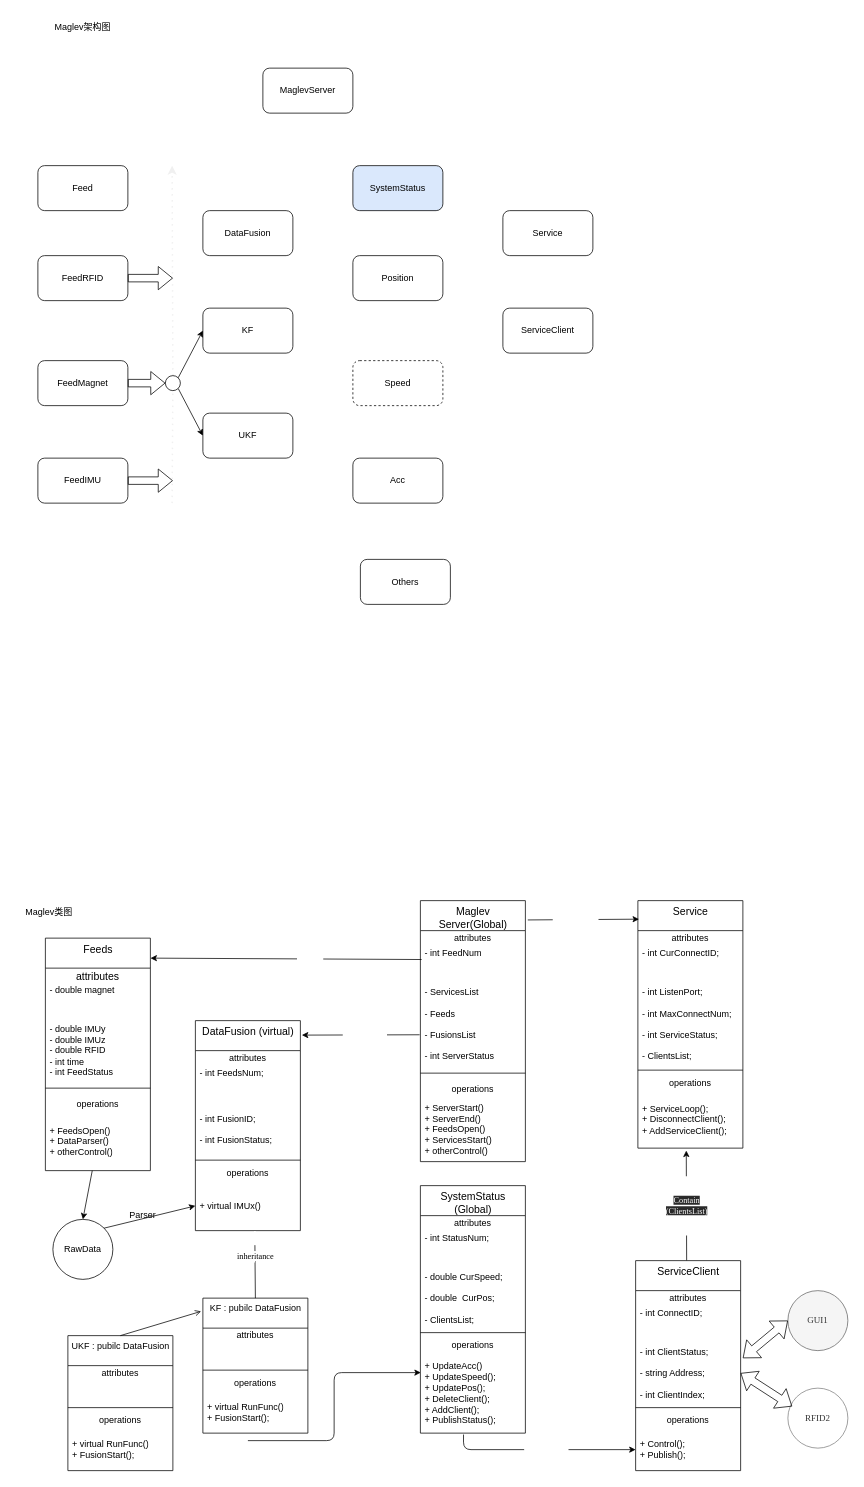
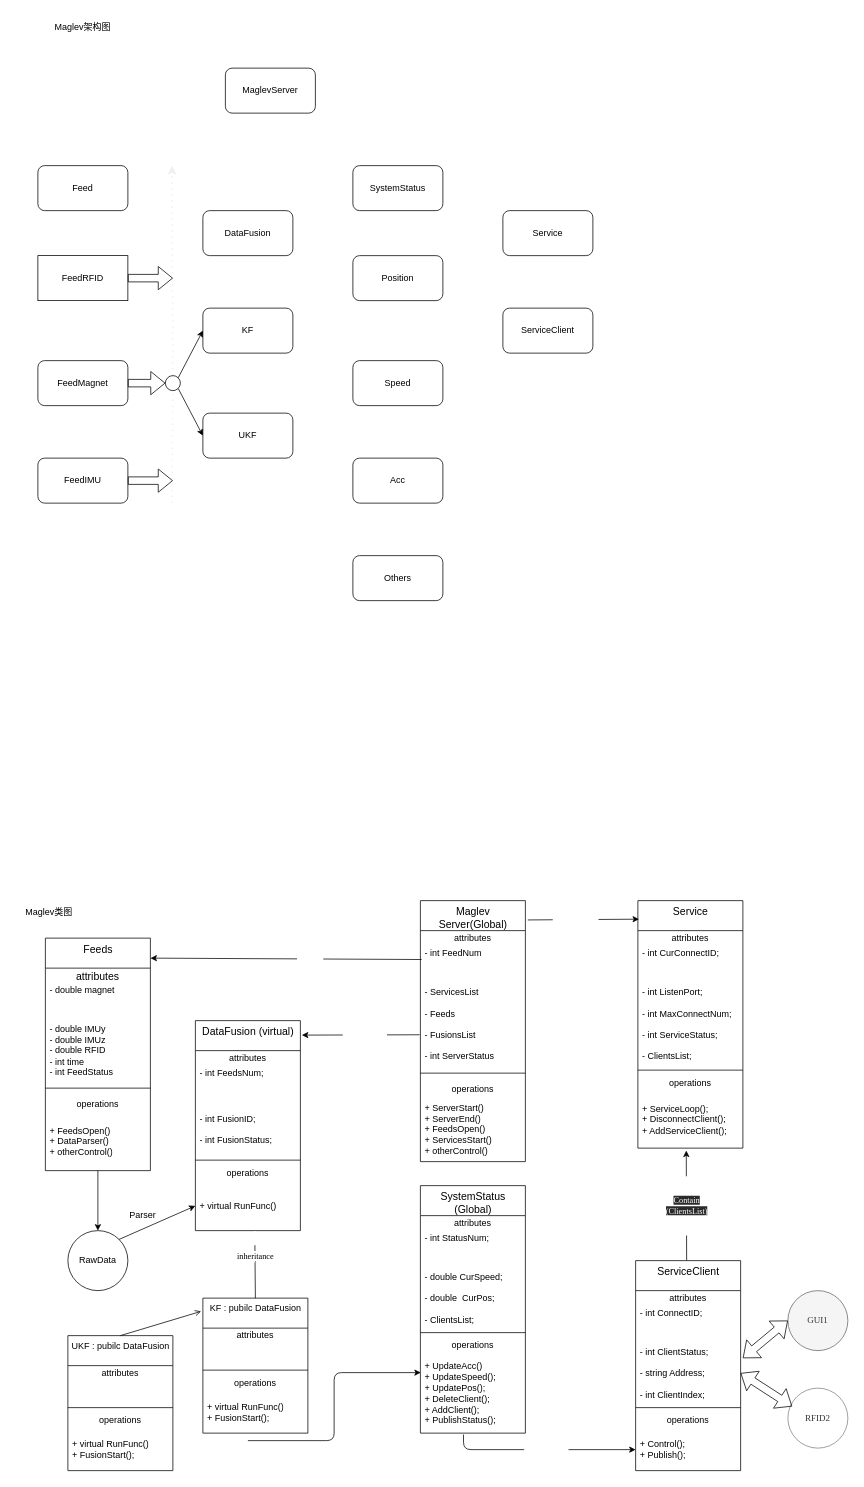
node "MaglevServer": moved (308, 90) -> (270, 90)
node "SystemStatus": fillcolor #dae8fc -> #ffffff
node "FeedRFID": shape rounded rectangle -> rectangle
node "Speed": style dashed -> solid
node "Others": moved (405, 582) -> (398, 578)
node "+ virtual IMUx()": label "+ virtual IMUx()" -> "+ virtual RunFunc()"
node "RawData": moved (83, 1249) -> (98, 1260)
